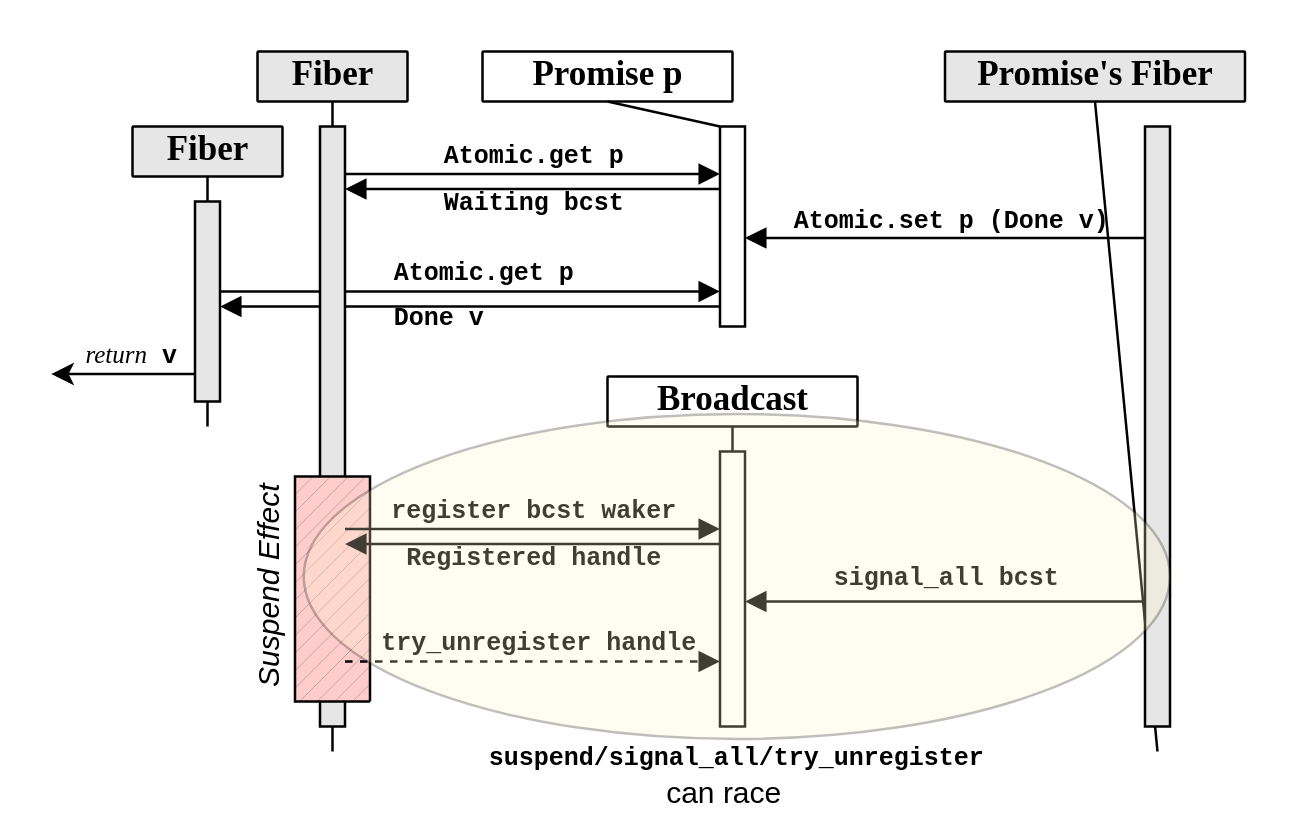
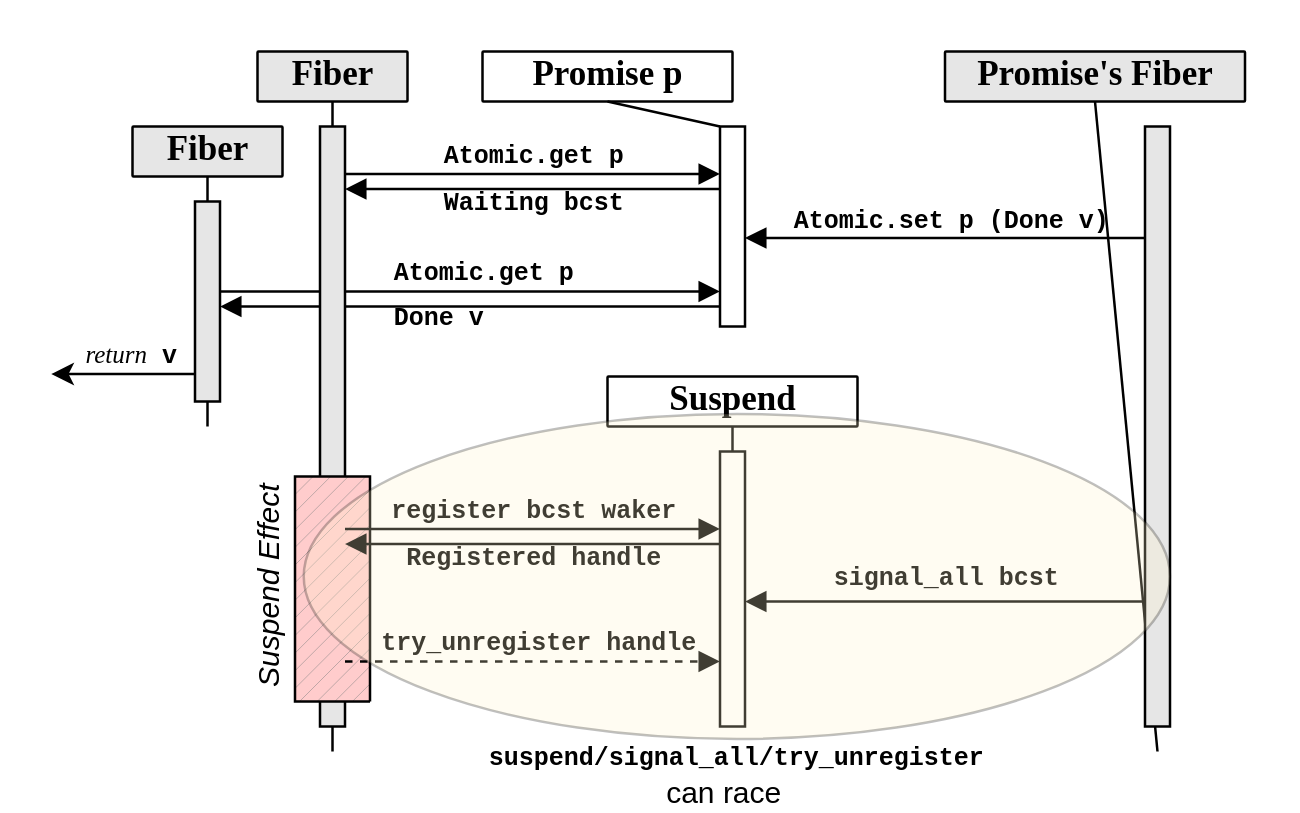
node "Broadcast": label "Broadcast" -> "Suspend"
